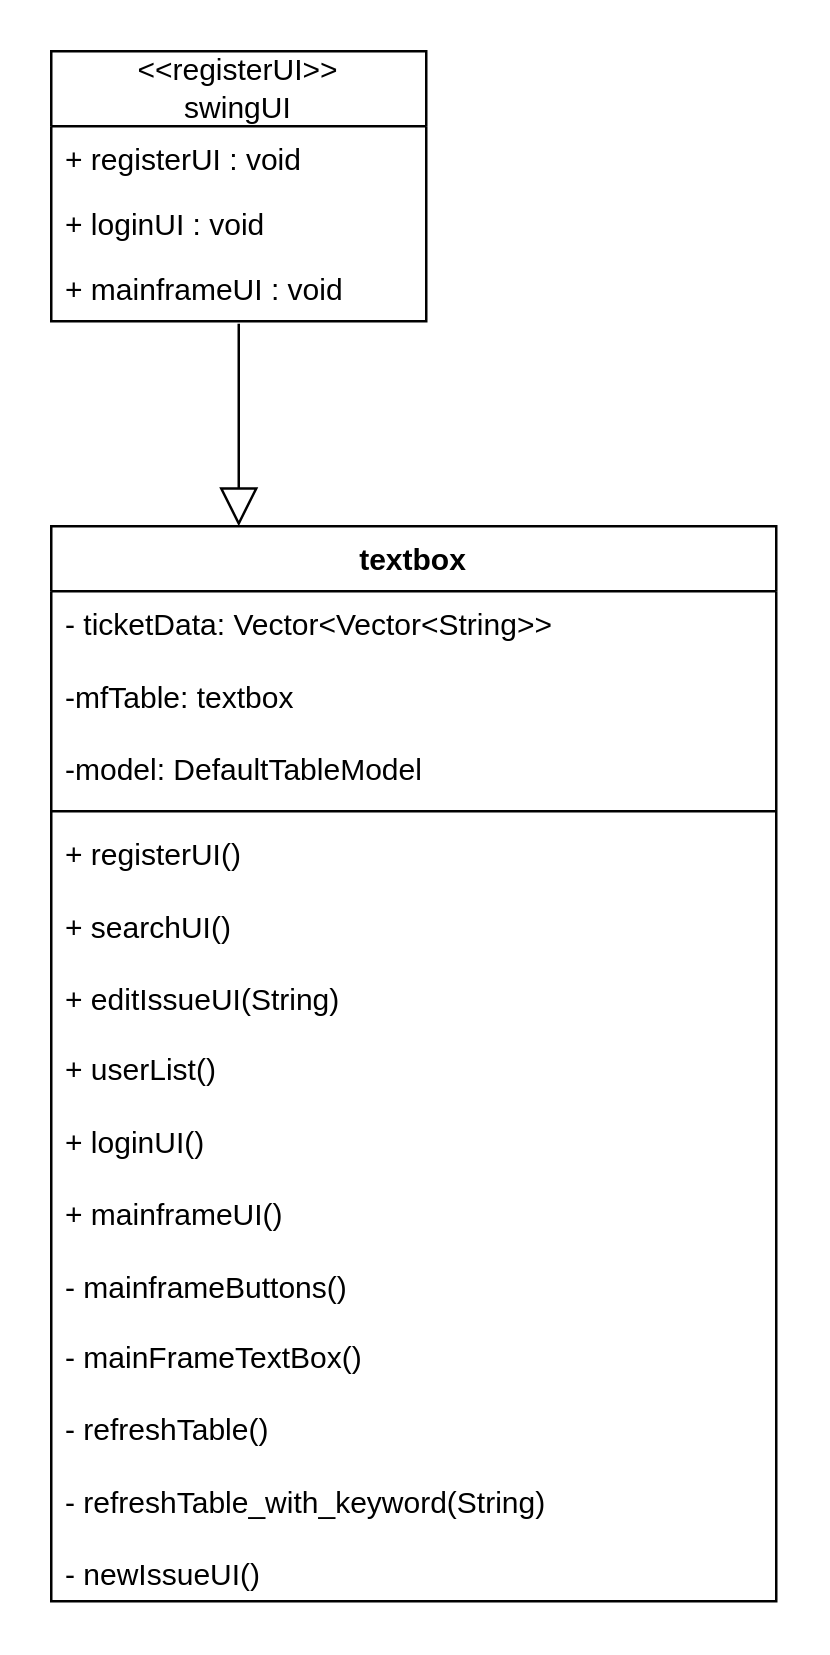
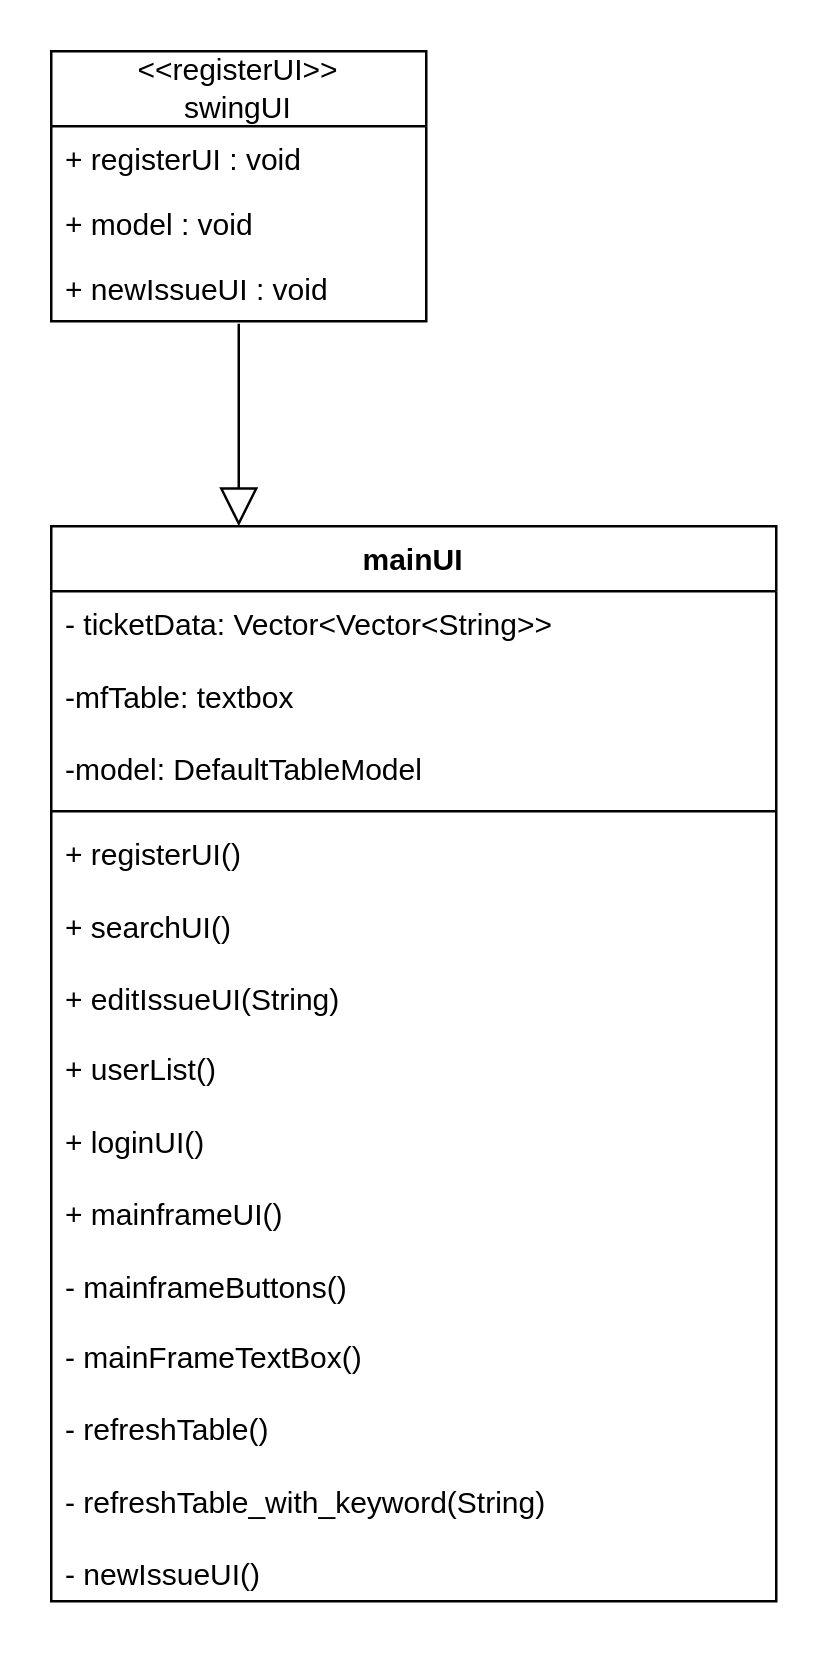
node "+ loginUI : void": label "+ loginUI : void" -> "+ model : void"
node "+ mainframeUI : void": label "+ mainframeUI : void" -> "+ newIssueUI : void"
node "textbox": label "textbox" -> "mainUI"
